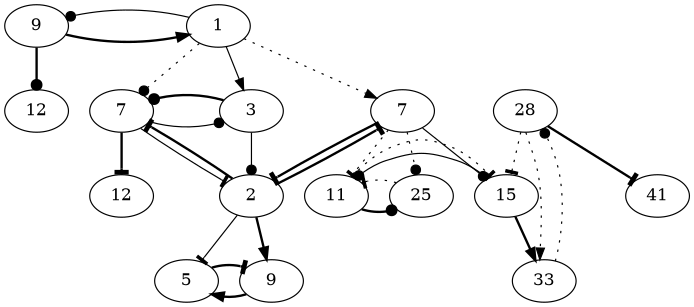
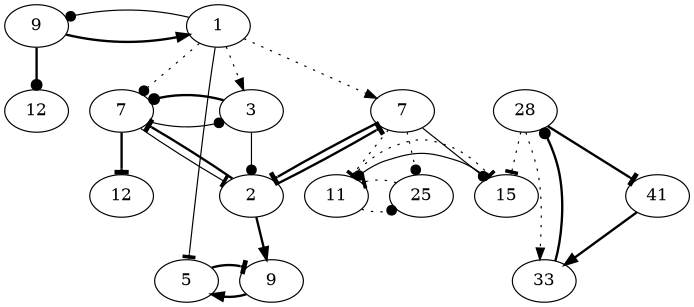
edge "1" -> "3": style solid -> dotted
edge "33" -> "28": style dotted -> bold
edge "11" -> "25": style bold -> dotted
edge "15" -> "33": now "41" -> "33"
edge "2" -> "5": now "1" -> "5"
